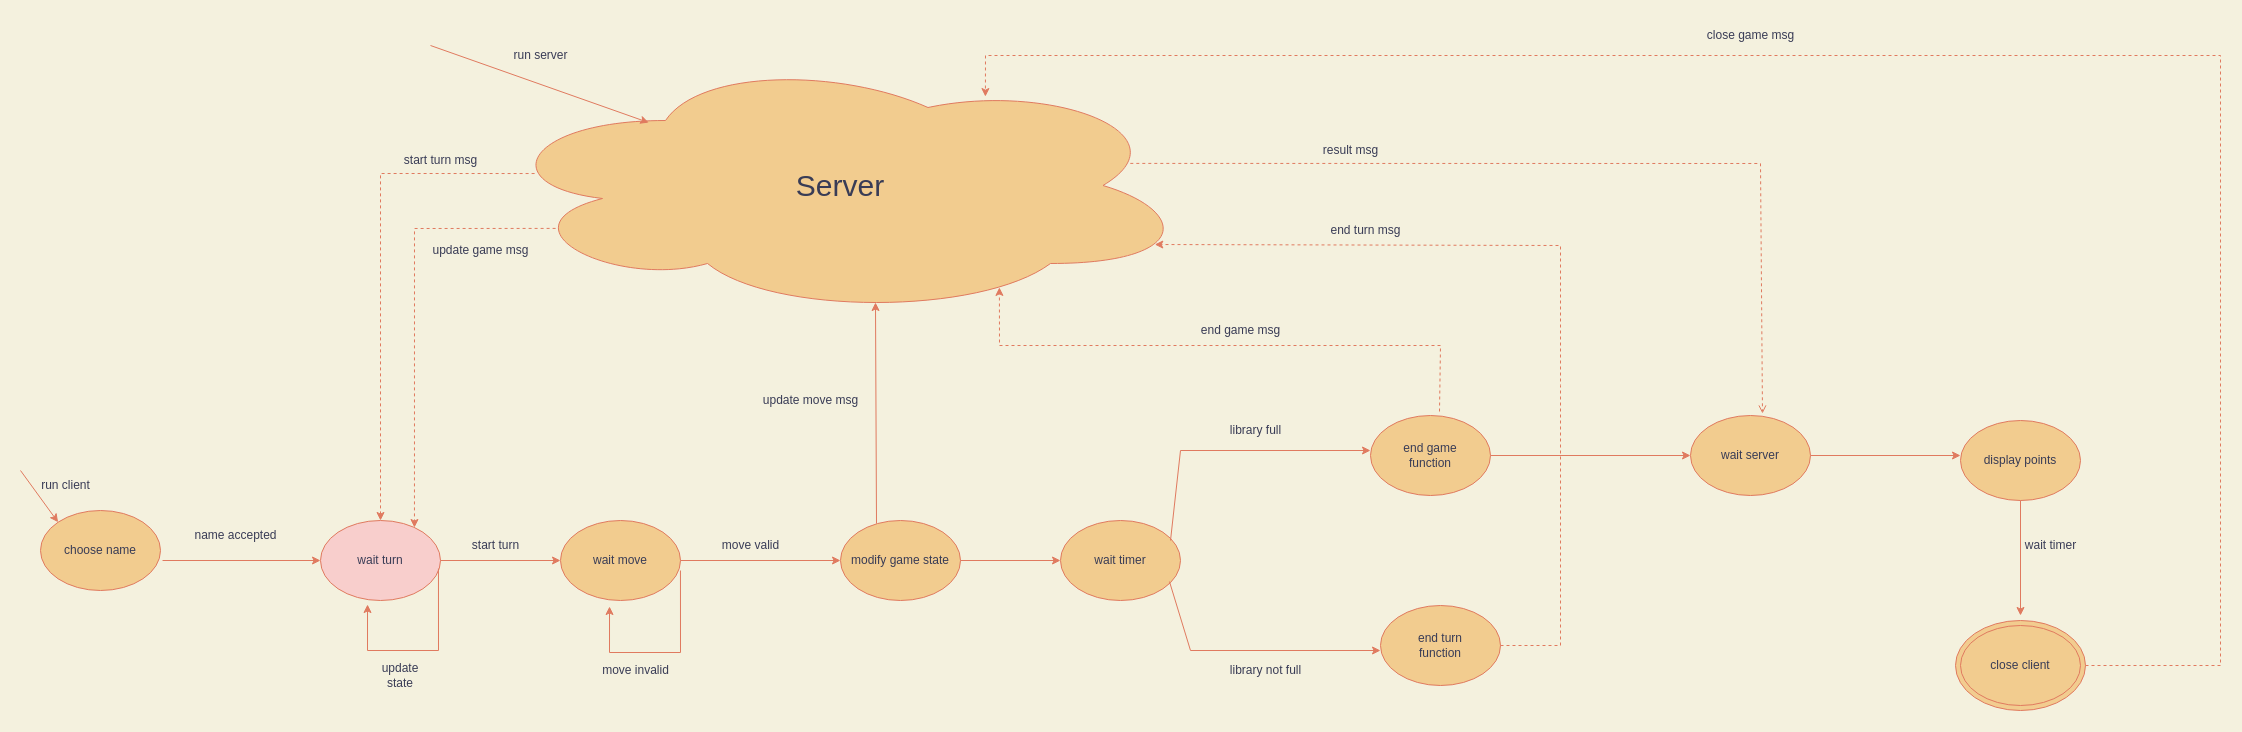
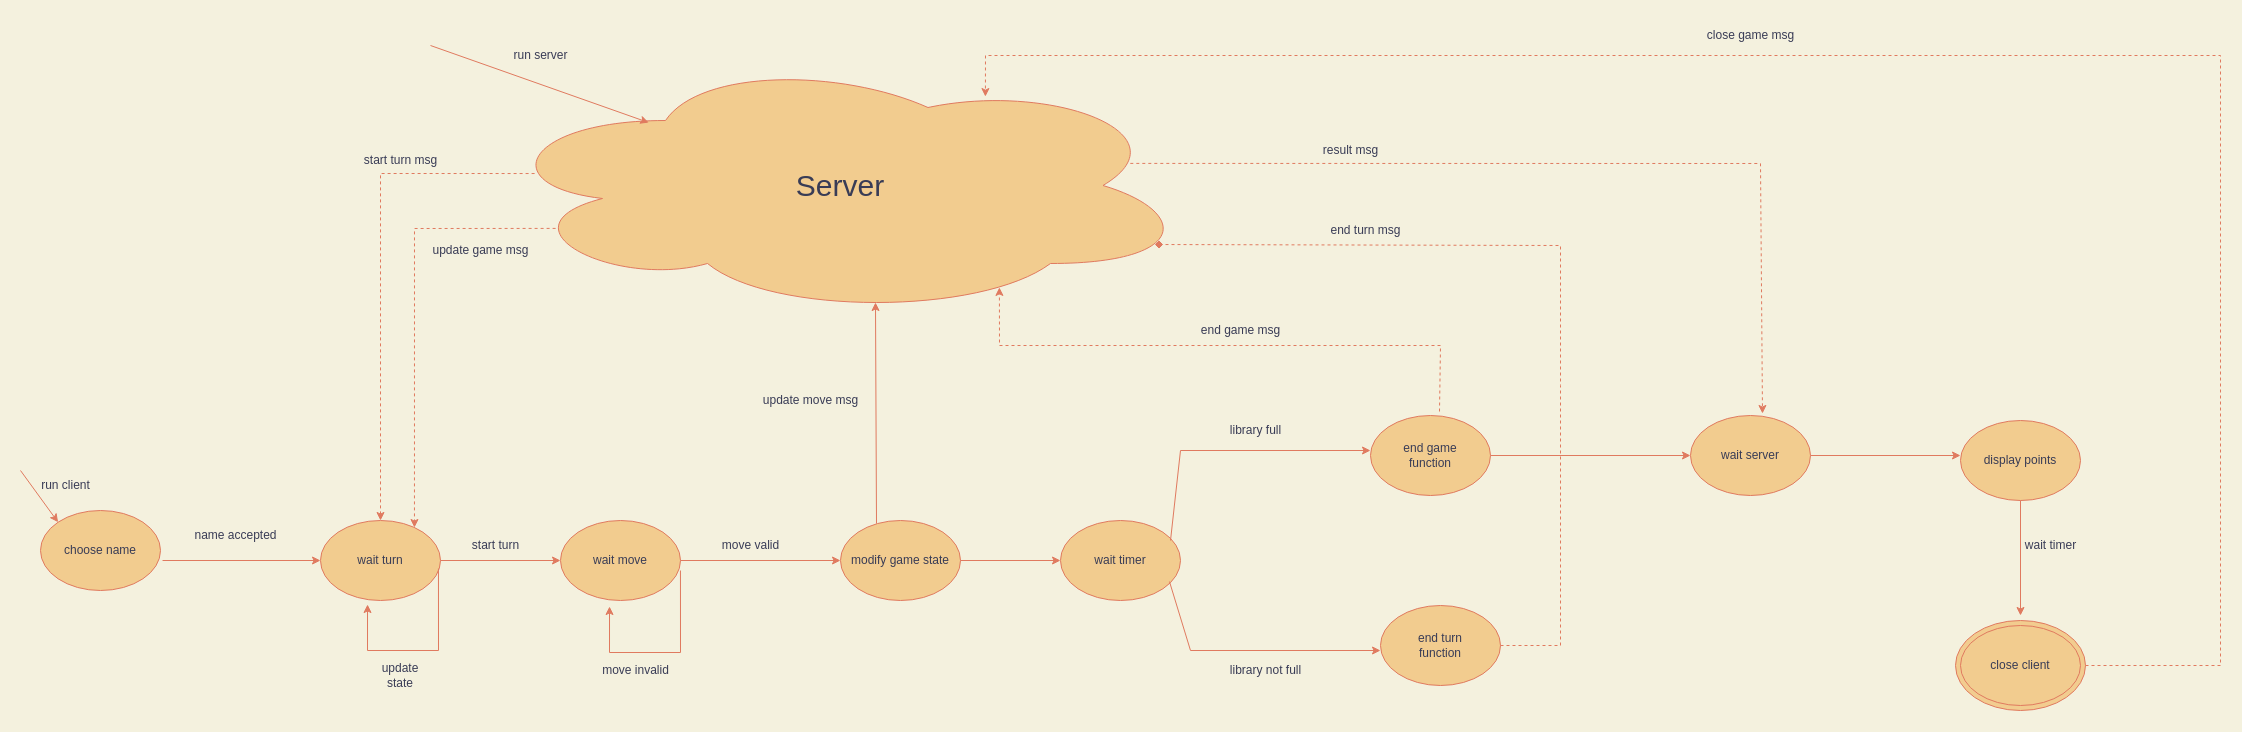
node "start turn msg": moved (441, 161) -> (401, 161)
edge "end turn function" -> "Server": arrowhead classic -> diamond
edge "Server" -> "wait server": arrowhead open -> classic
node "wait turn": fillcolor #f8cecc -> #f2cc8f
